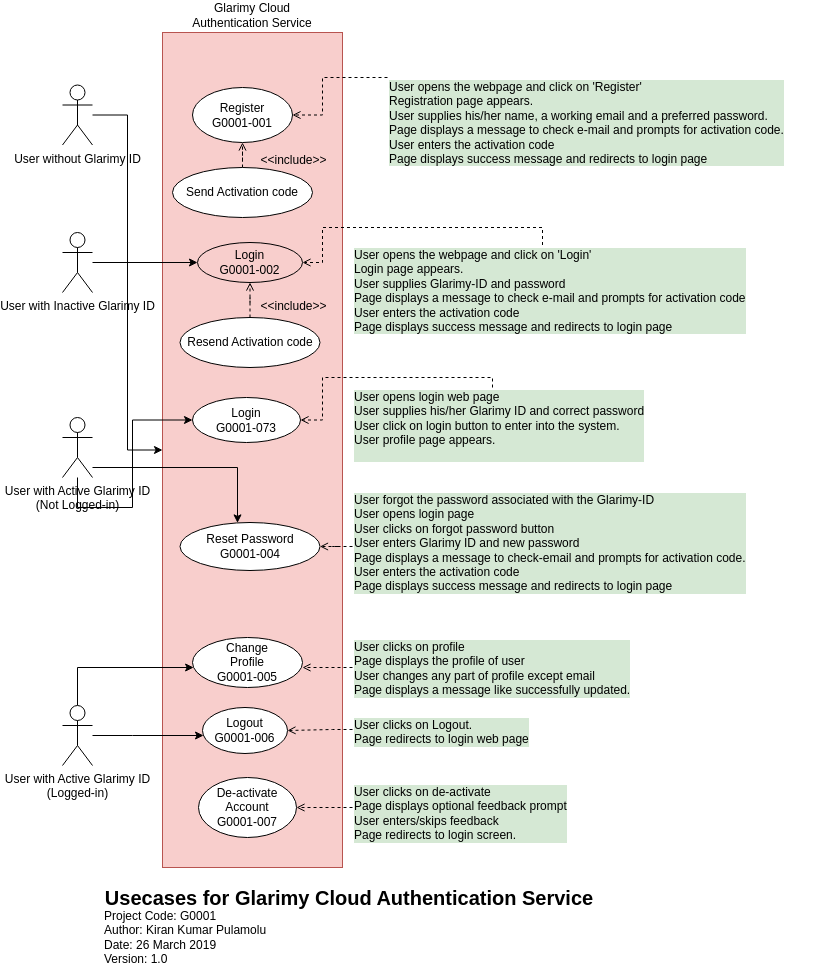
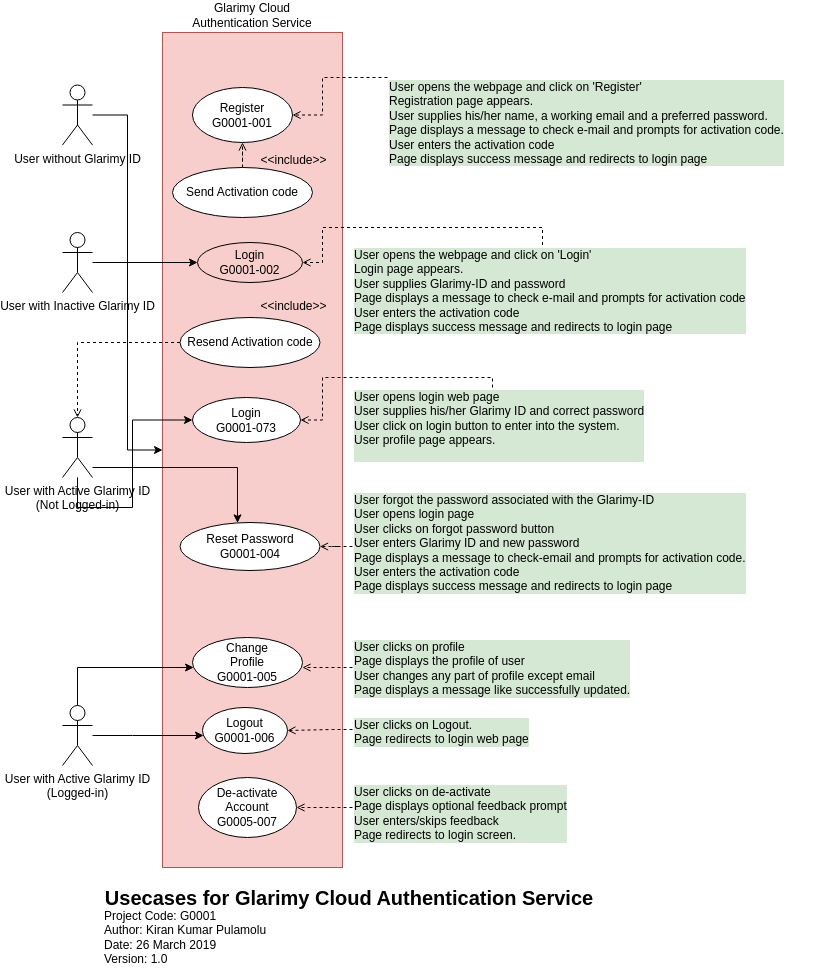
edge "Resend Activation code" -> "Login G0001-002": now "Resend Activation code" -> "User with Active Glarimy ID (Not Logged-in)"
node "De-activate Account G0001-007": label "De-activate Account G0001-007" -> "De-activate Account G0005-007"
